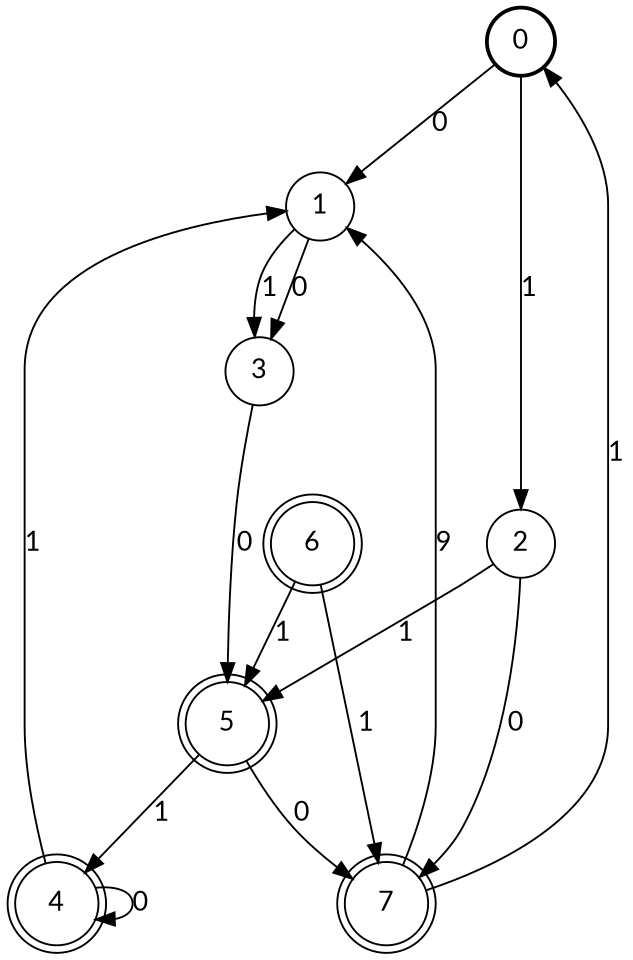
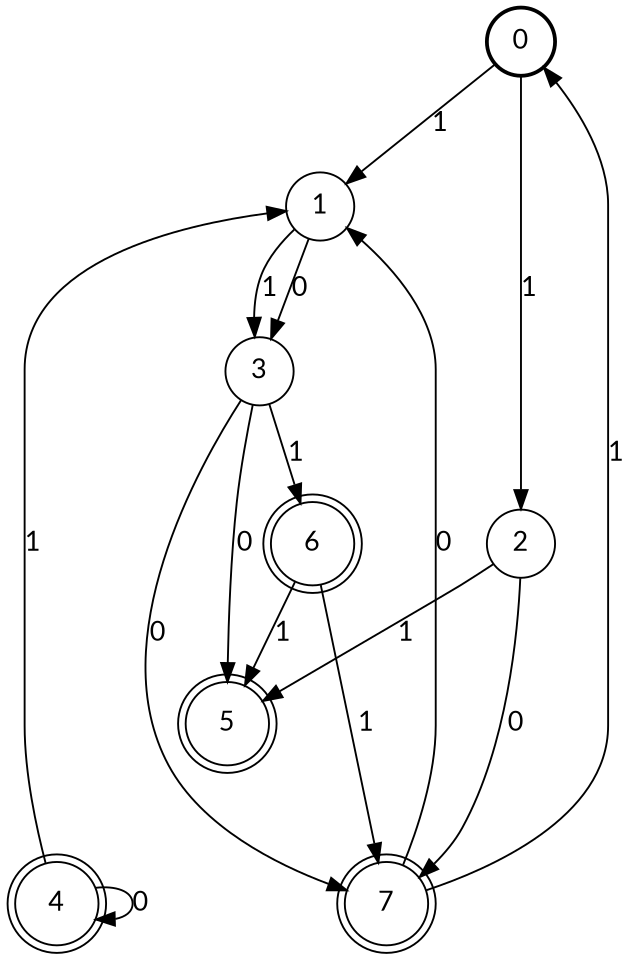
edge "0" -> "1": label "0" -> "1"
edge "3" -> "6": added, label "1"
edge "7" -> "1": label "9" -> "0"
edge "5" -> "4": removed, label "1"
edge "5" -> "7": now "3" -> "7"
